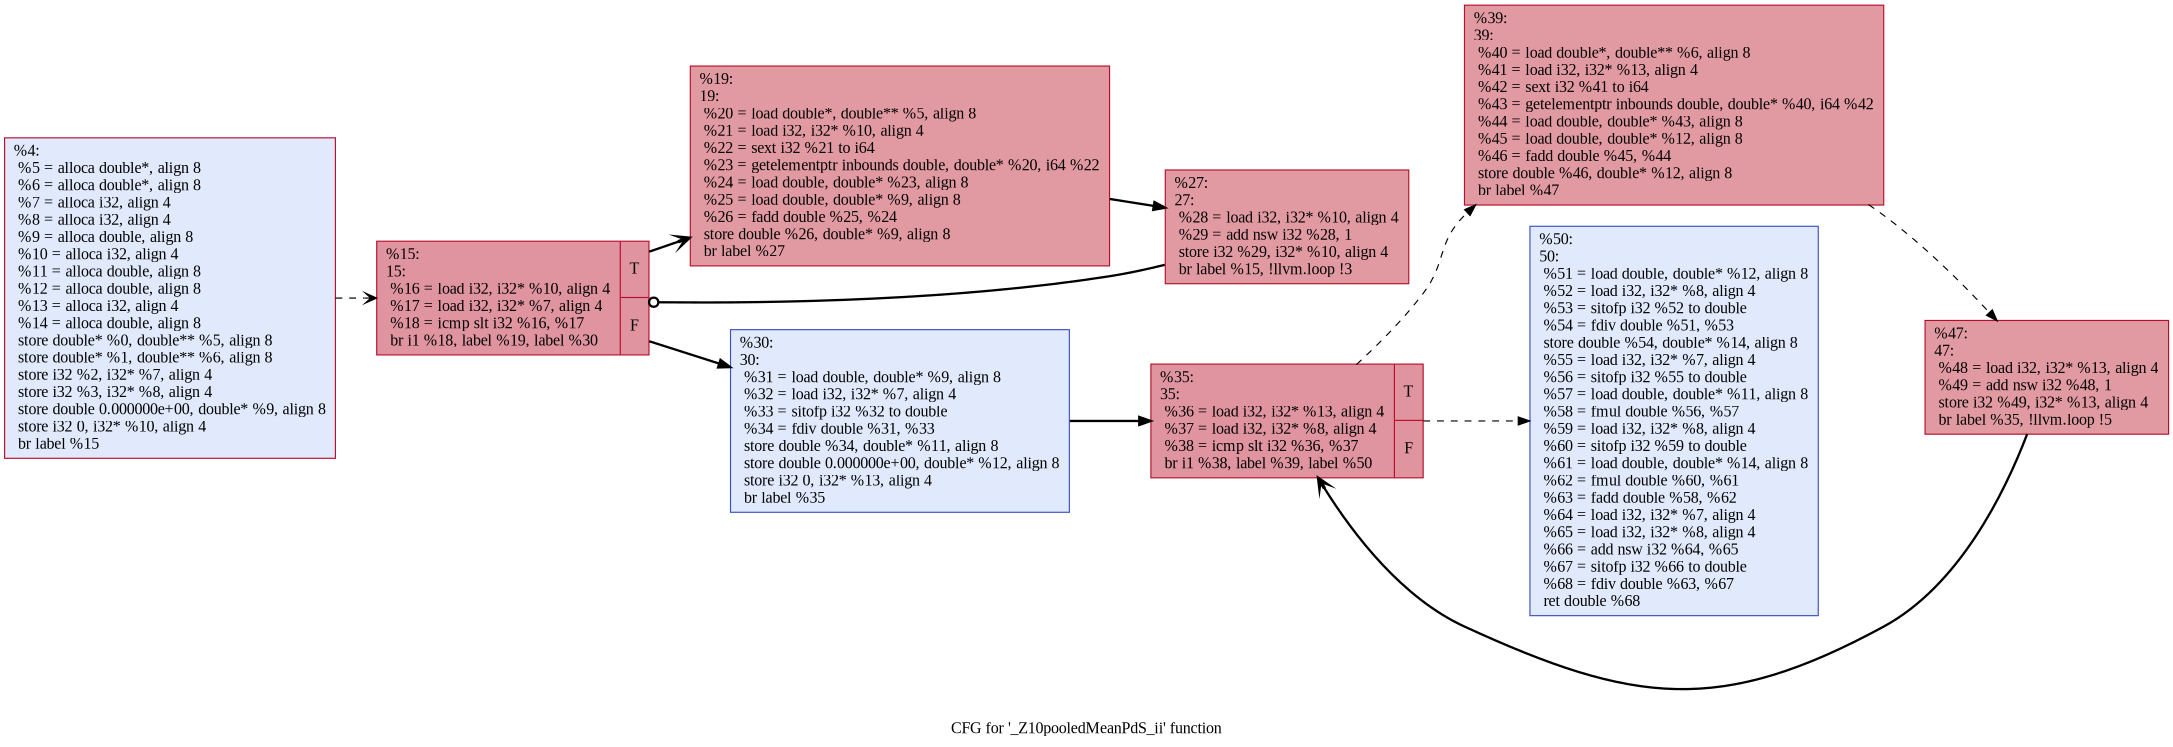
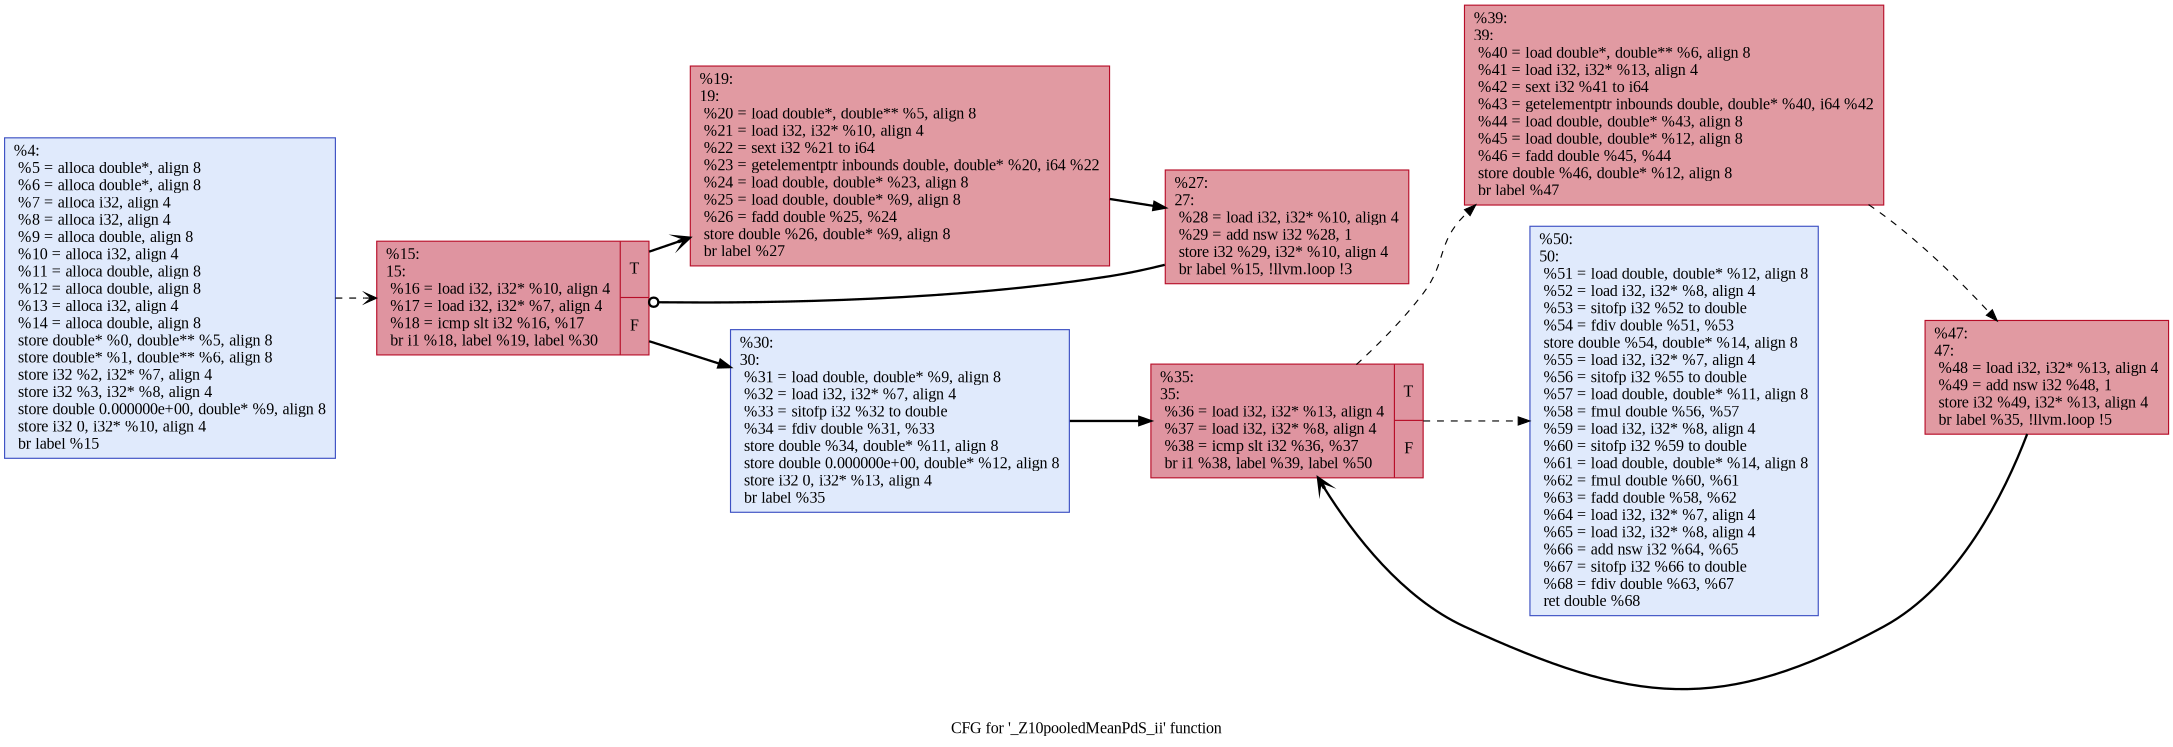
node "%4:": color #b70d28ff -> #3d50c3ff
